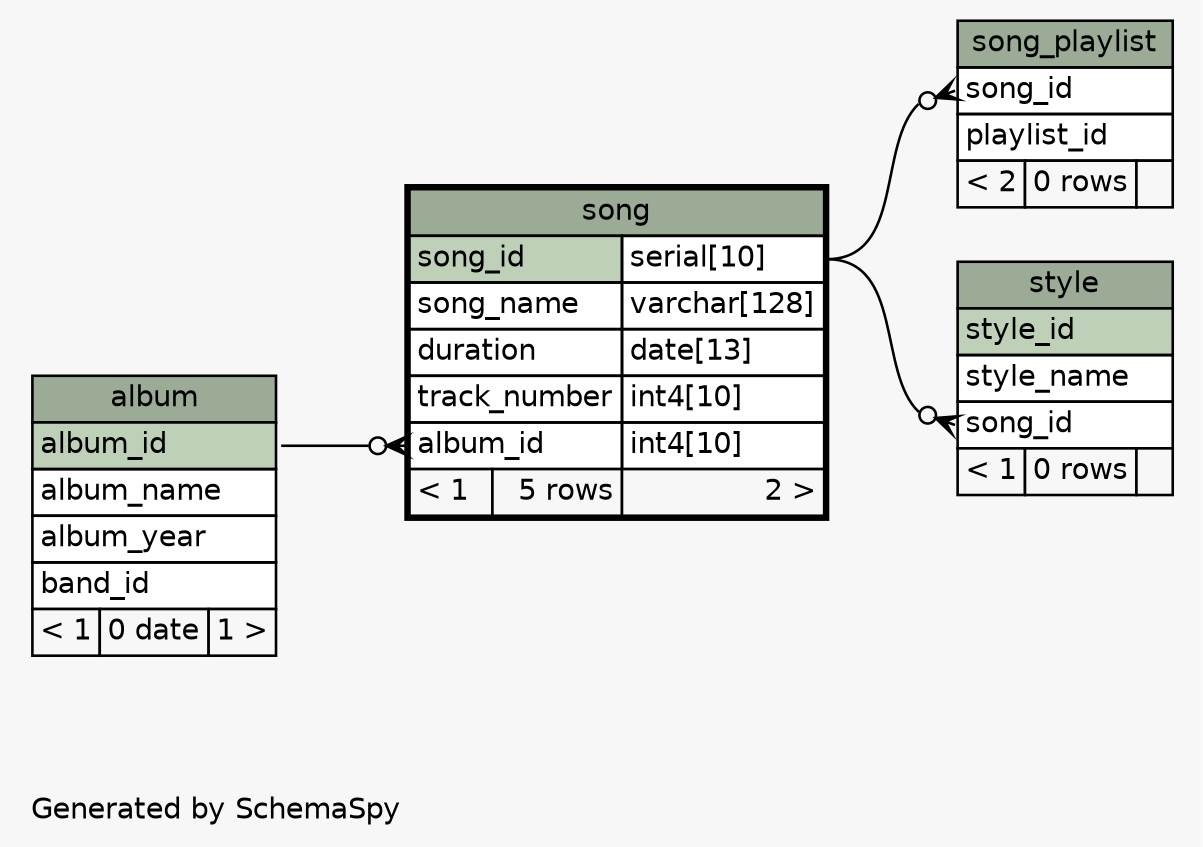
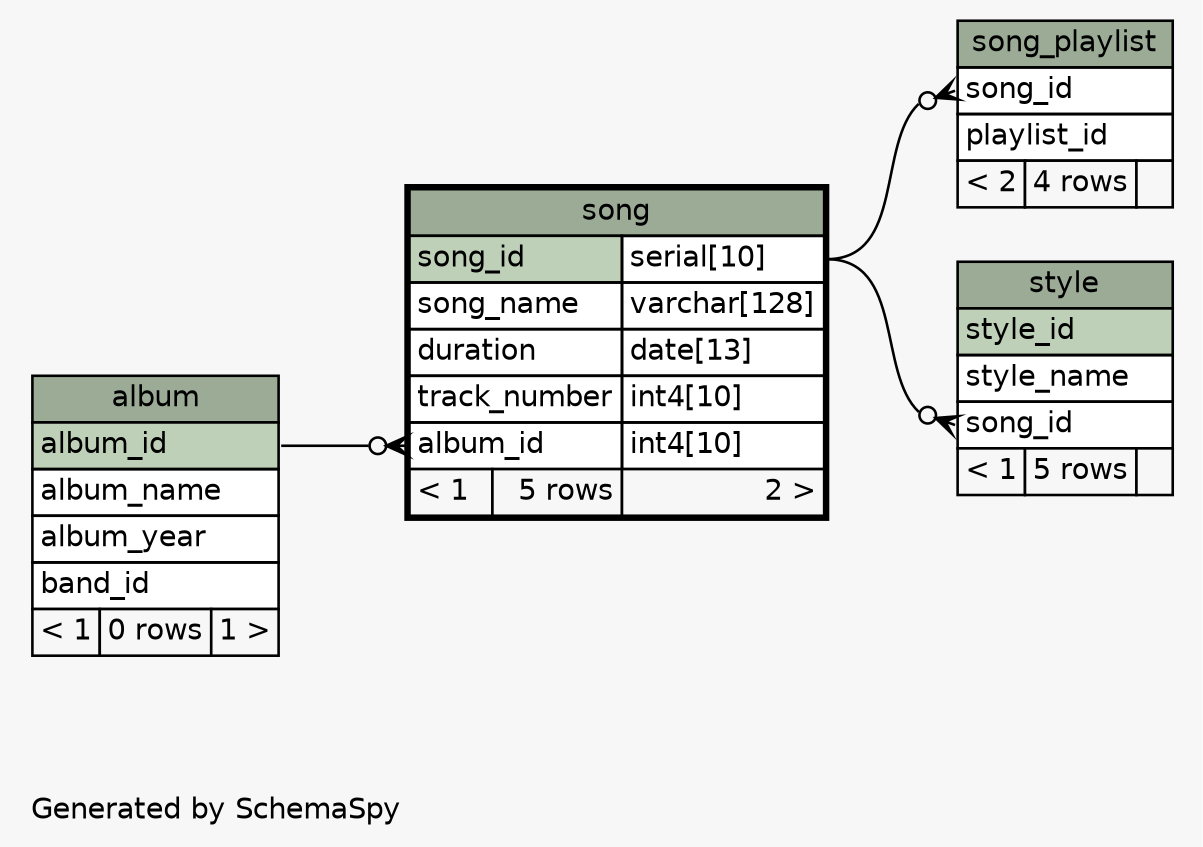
node "song_playlist": text "0 rows" -> "4 rows"
node "style": text "0 rows" -> "5 rows"
node "album": text "0 date" -> "0 rows"
